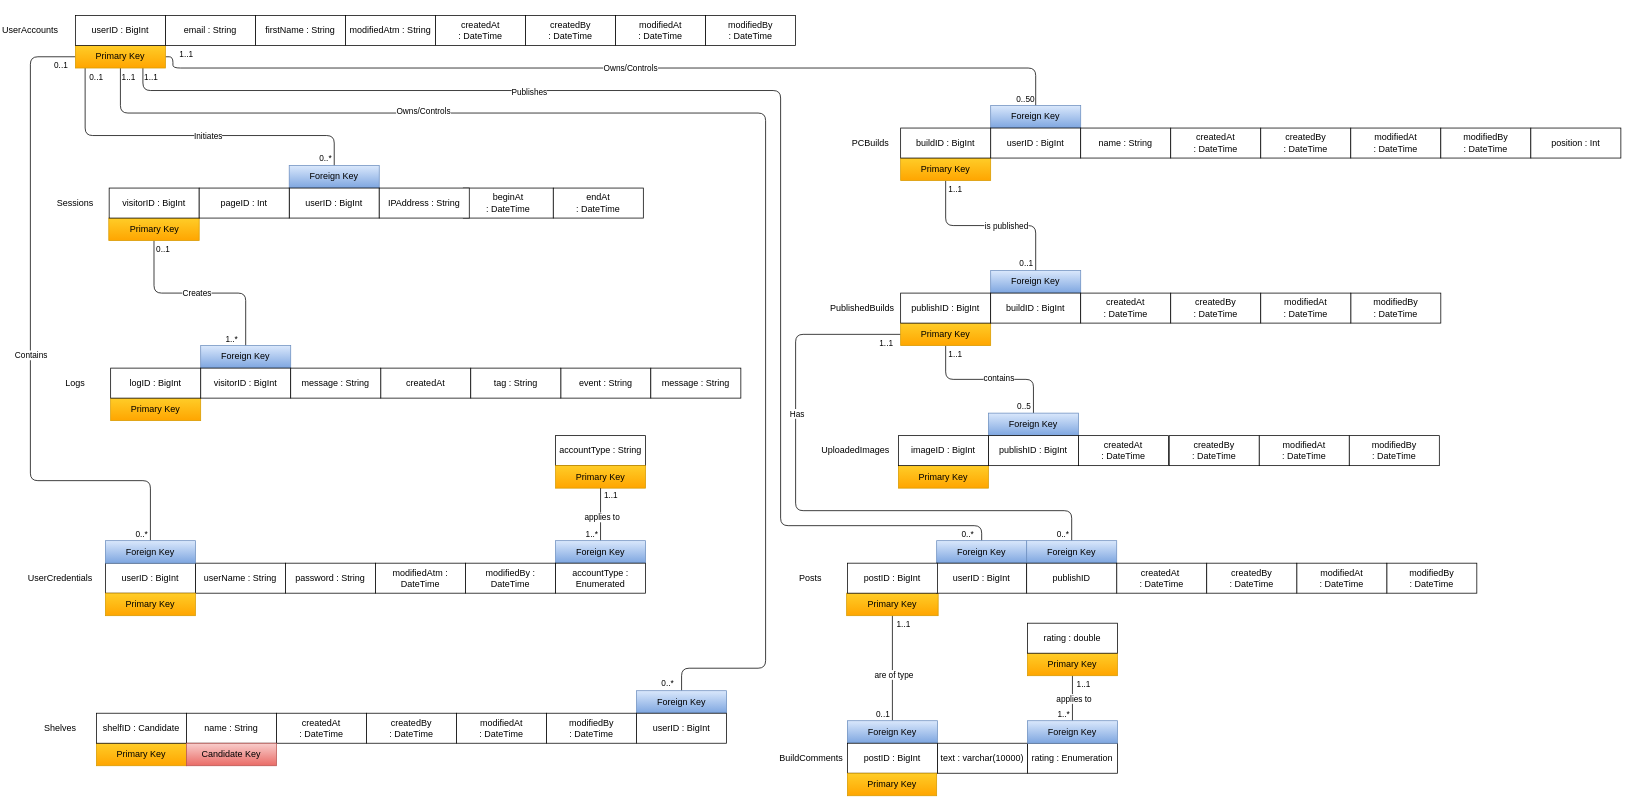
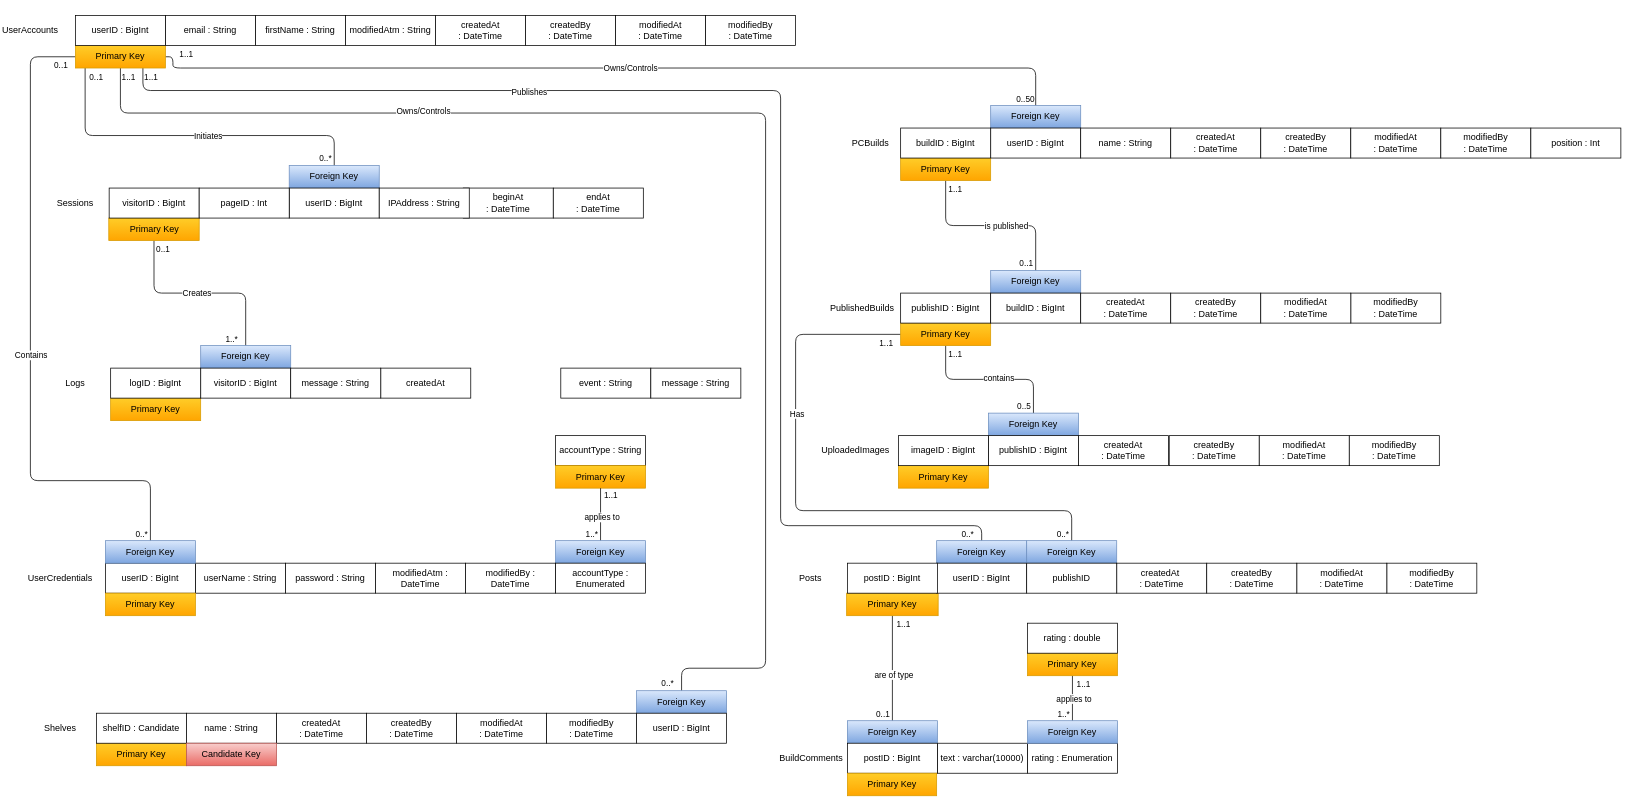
node "tag : String": removed
